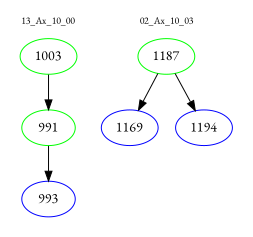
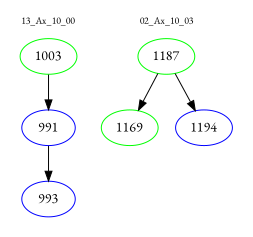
node "991": color green -> blue
node "1169": color blue -> green
